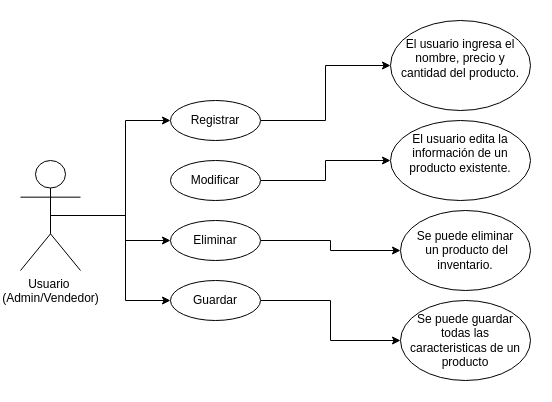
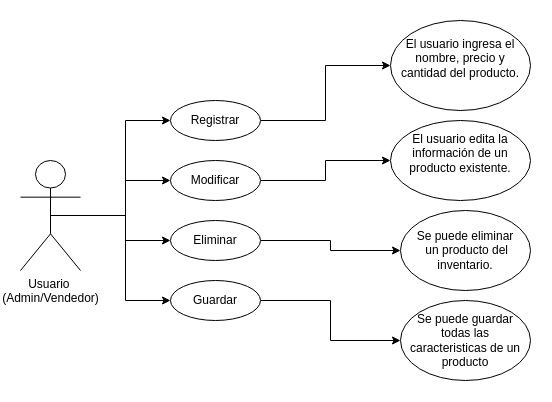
edge "Usuario (Admin/Vendedor)" -> "Modificar": added
